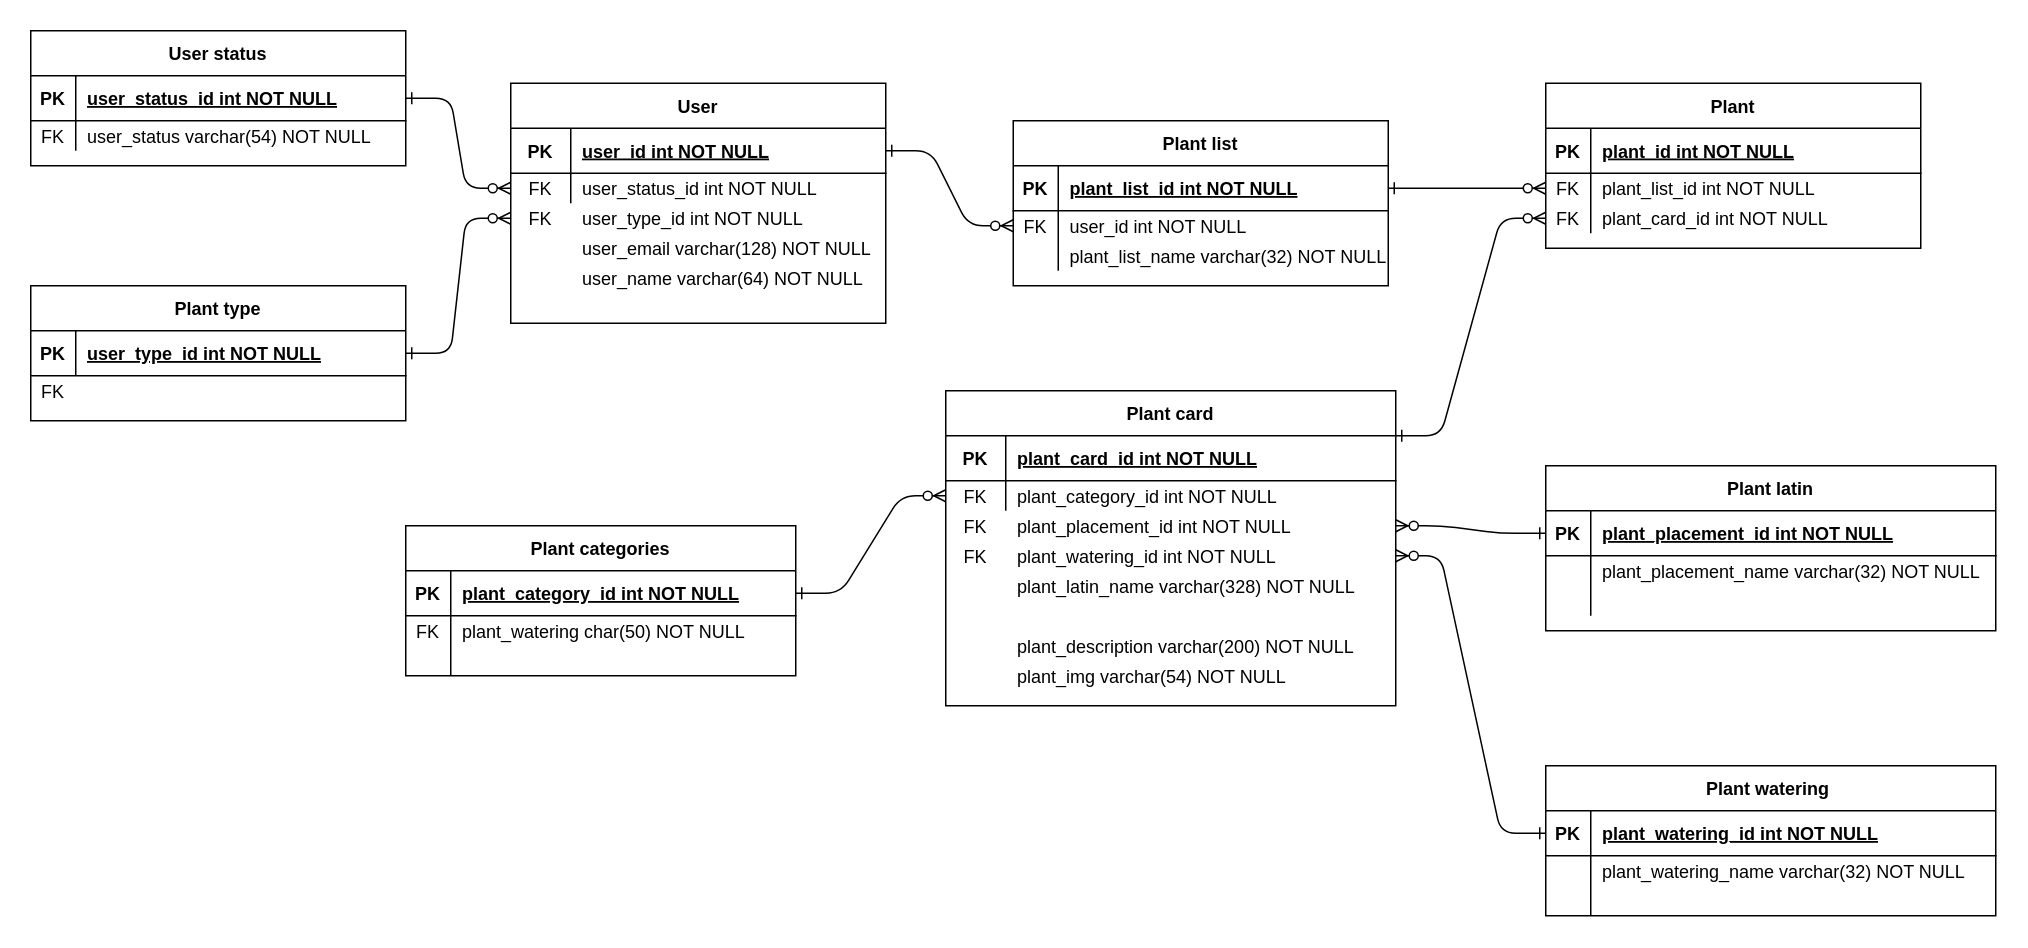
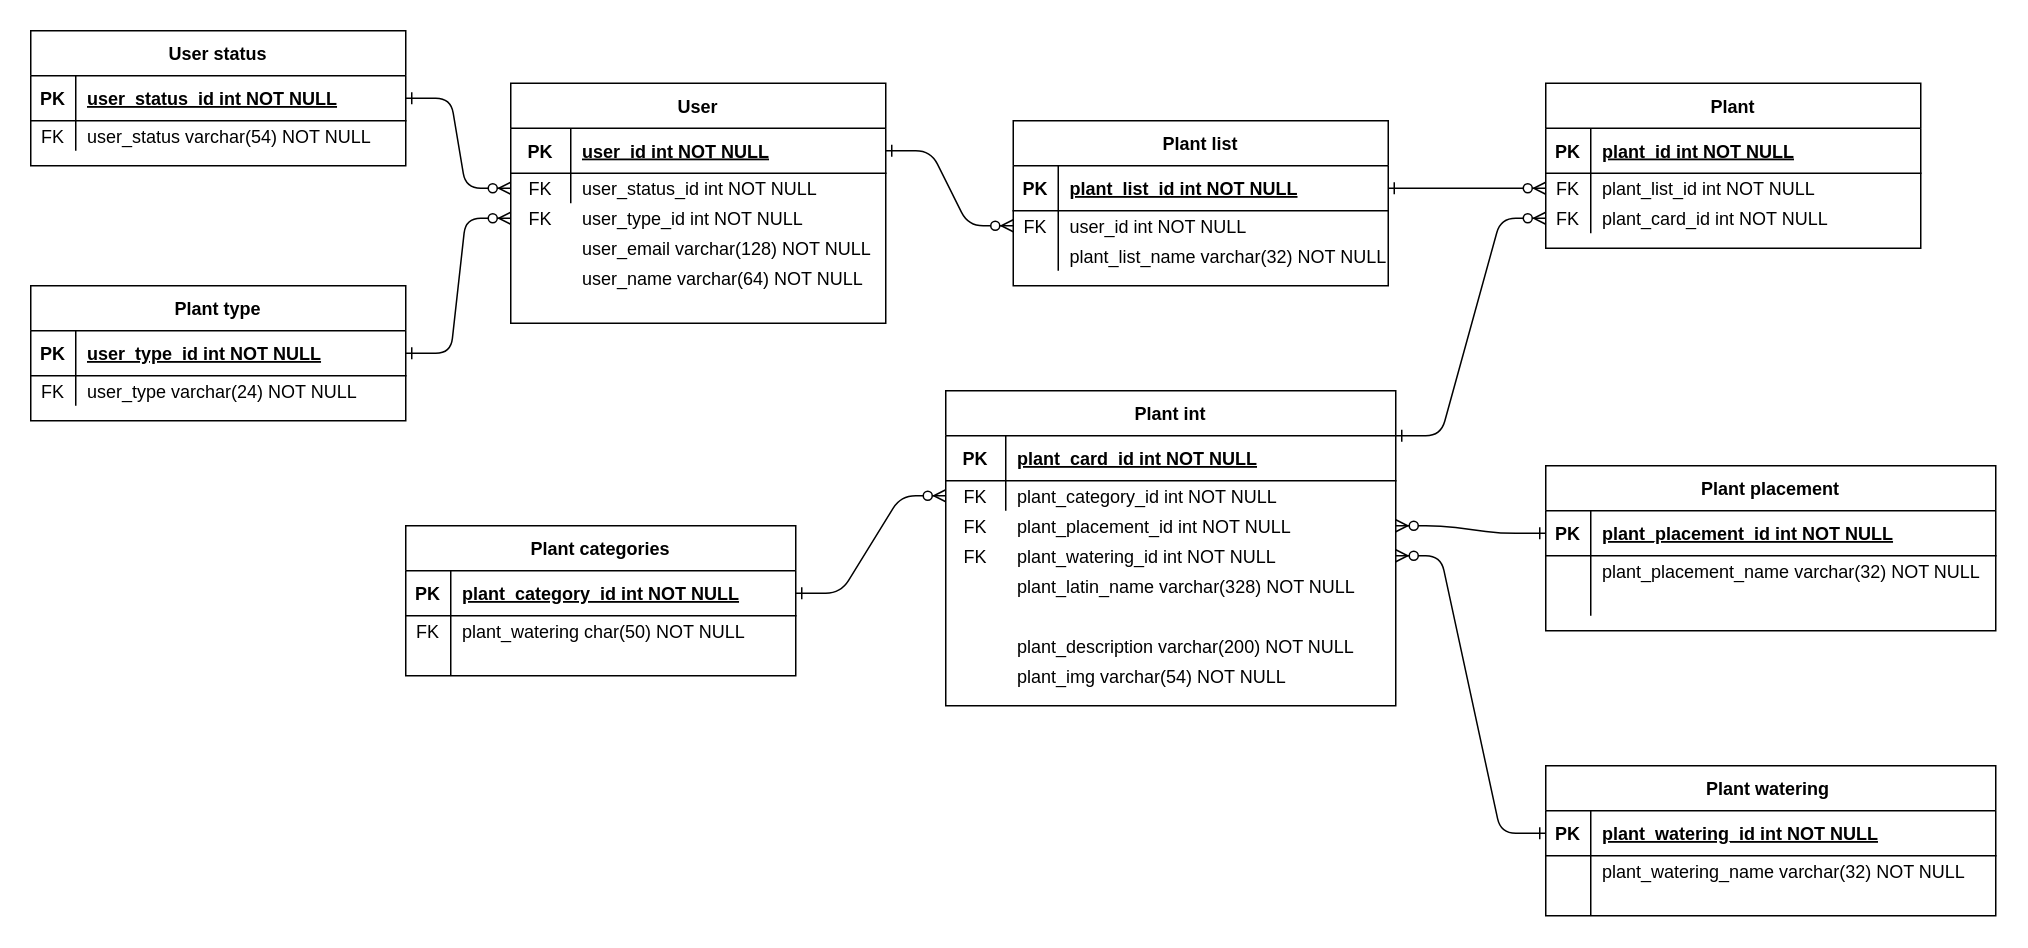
node "user_type varchar(24) NOT NULL": added
node "Plant card": label "Plant card" -> "Plant int"
node "Plant latin": label "Plant latin" -> "Plant placement"
